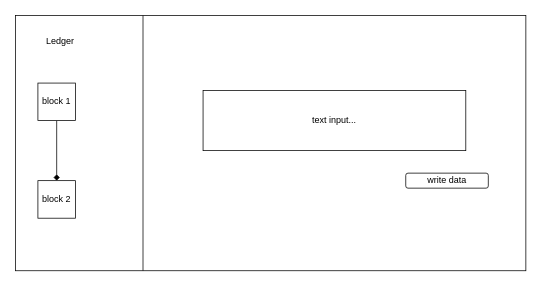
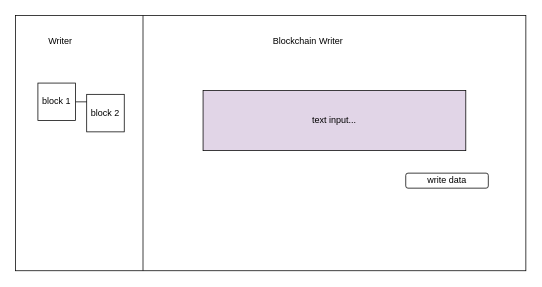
node "Ledger": label "Ledger" -> "Writer"
node "Blockchain Writer": added
node "text input...": fillcolor #ffffff -> #e1d5e7
node "block 2": moved (57, 199) -> (105, 113)
